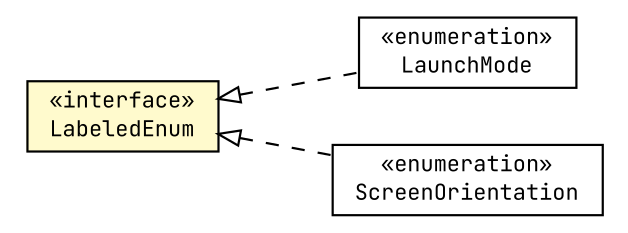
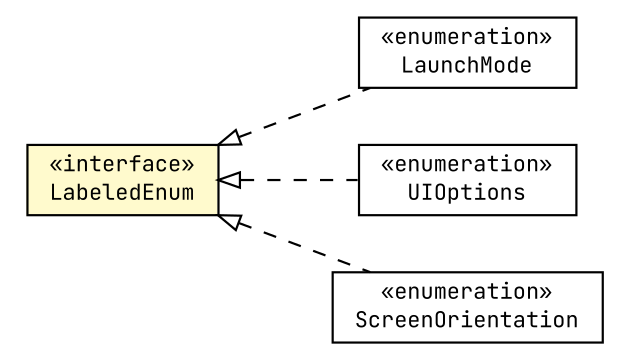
node "UIOptions": added
